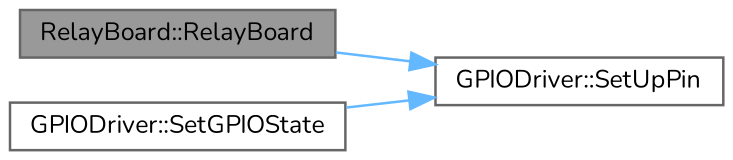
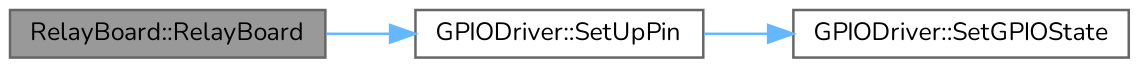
edge "GPIODriver::SetGPIOState" -> "GPIODriver::SetUpPin": reversed
